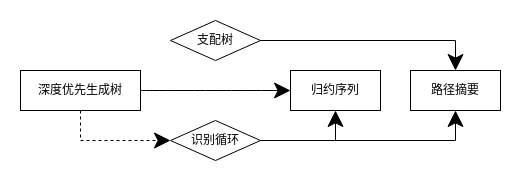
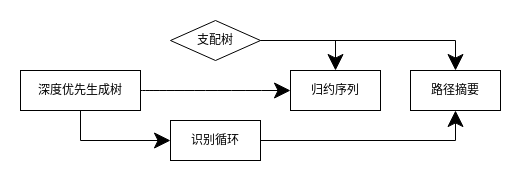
edge "支配树" -> "归约序列": added
edge "识别循环" -> "归约序列": removed
edge "深度优先生成树" -> "识别循环": style dashed -> solid
node "识别循环": shape diamond -> rectangle
